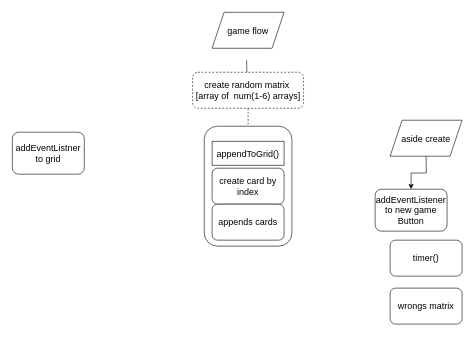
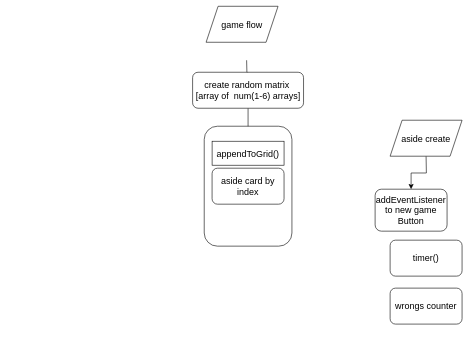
node "game flow": moved (248, 30) -> (242, 24)
node "create random matrix [array of num(1-6) arrays]": style dashed -> solid
edge "create random matrix [array of num(1-6) arrays]" -> "appendToGrid()": style dashed -> solid
node "addEventListner to grid": removed
node "create card by index": label "create card by index" -> "aside card by index"
node "appends cards": removed
node "wrongs matrix": label "wrongs matrix" -> "wrongs counter"
